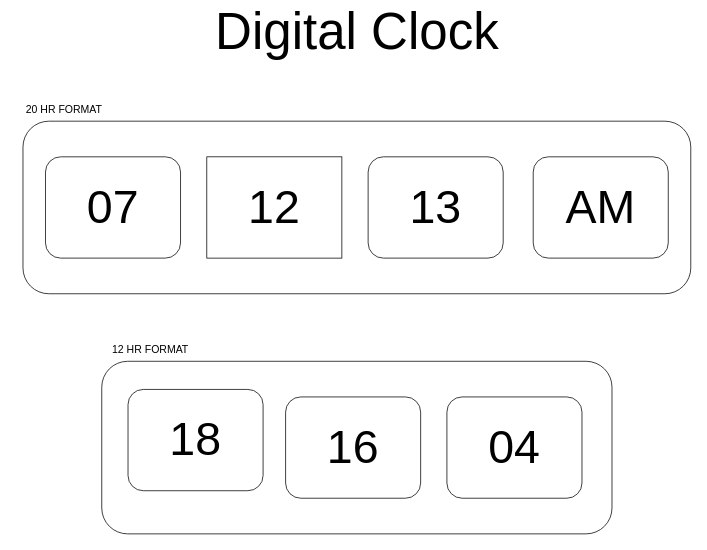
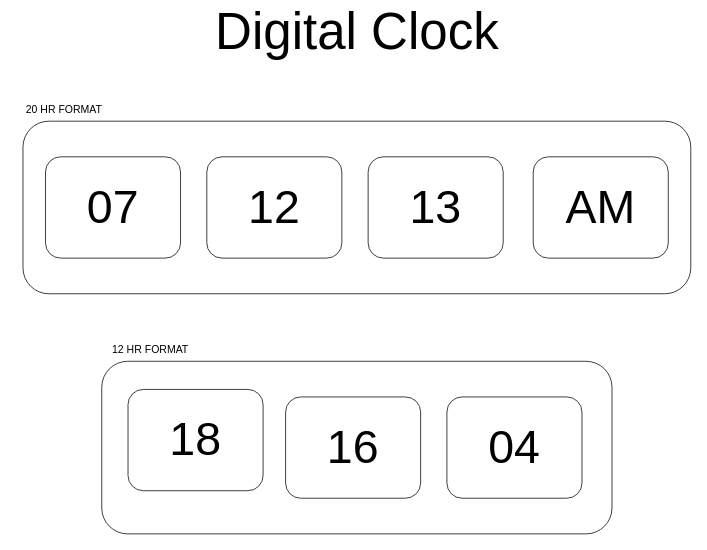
node "12": shape rectangle -> rounded rectangle
